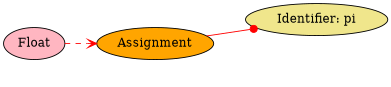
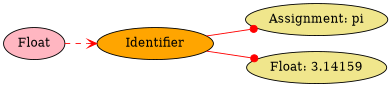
node "Identifier: pi": label "Identifier: pi" -> "Assignment: pi"
node "Assignment": label "Assignment" -> "Identifier"
node "Float: 3.14159": added
